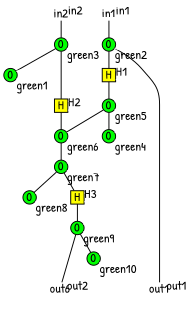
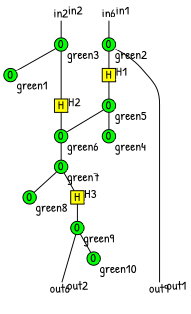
node "in1": label "in1" -> "in6"
node "out1": label "out1" -> "out9"
